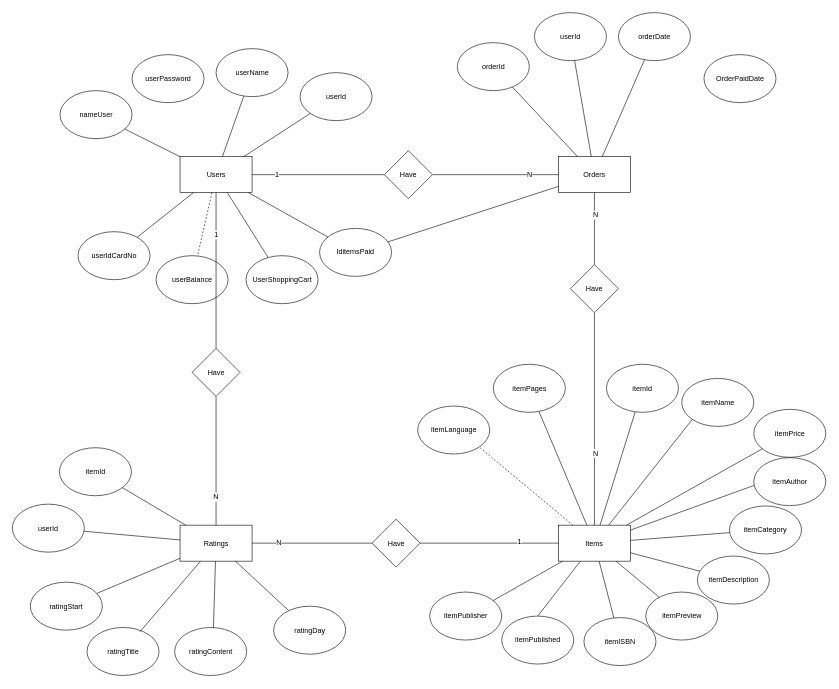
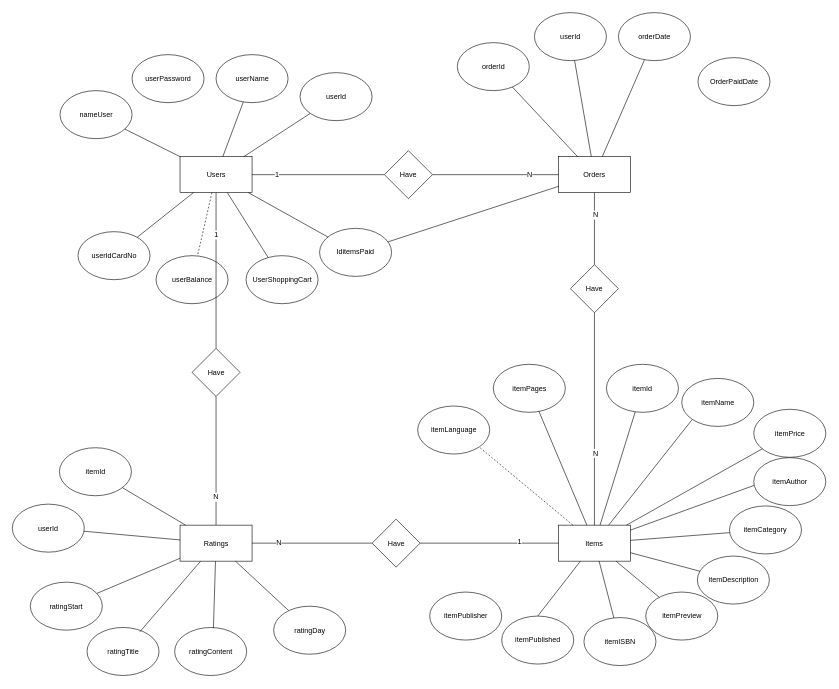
node "userName": moved (252, 73) -> (252, 79)
node "OrderPaidDate": moved (740, 79) -> (734, 82)
edge "Items" -- "itemPublisher": removed
